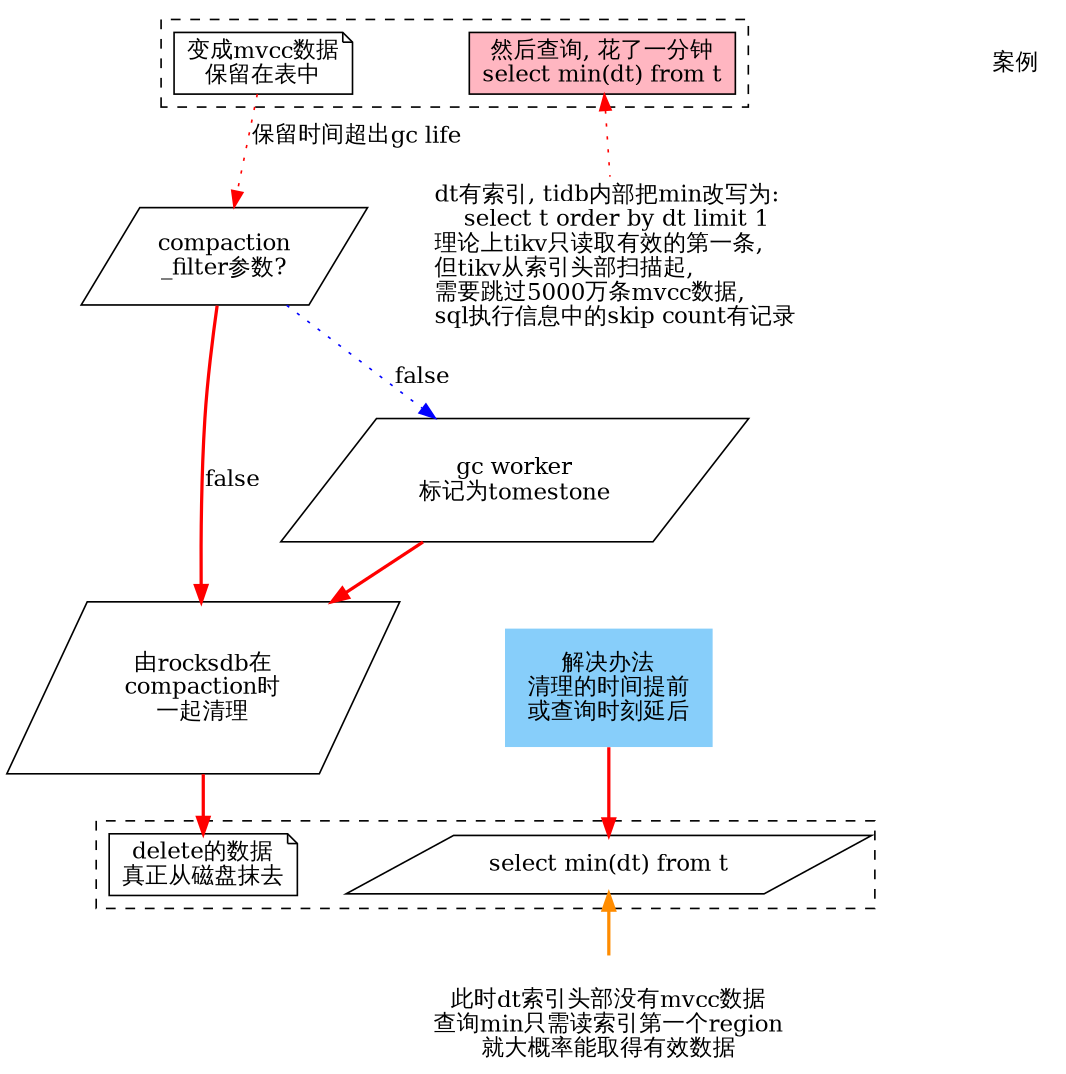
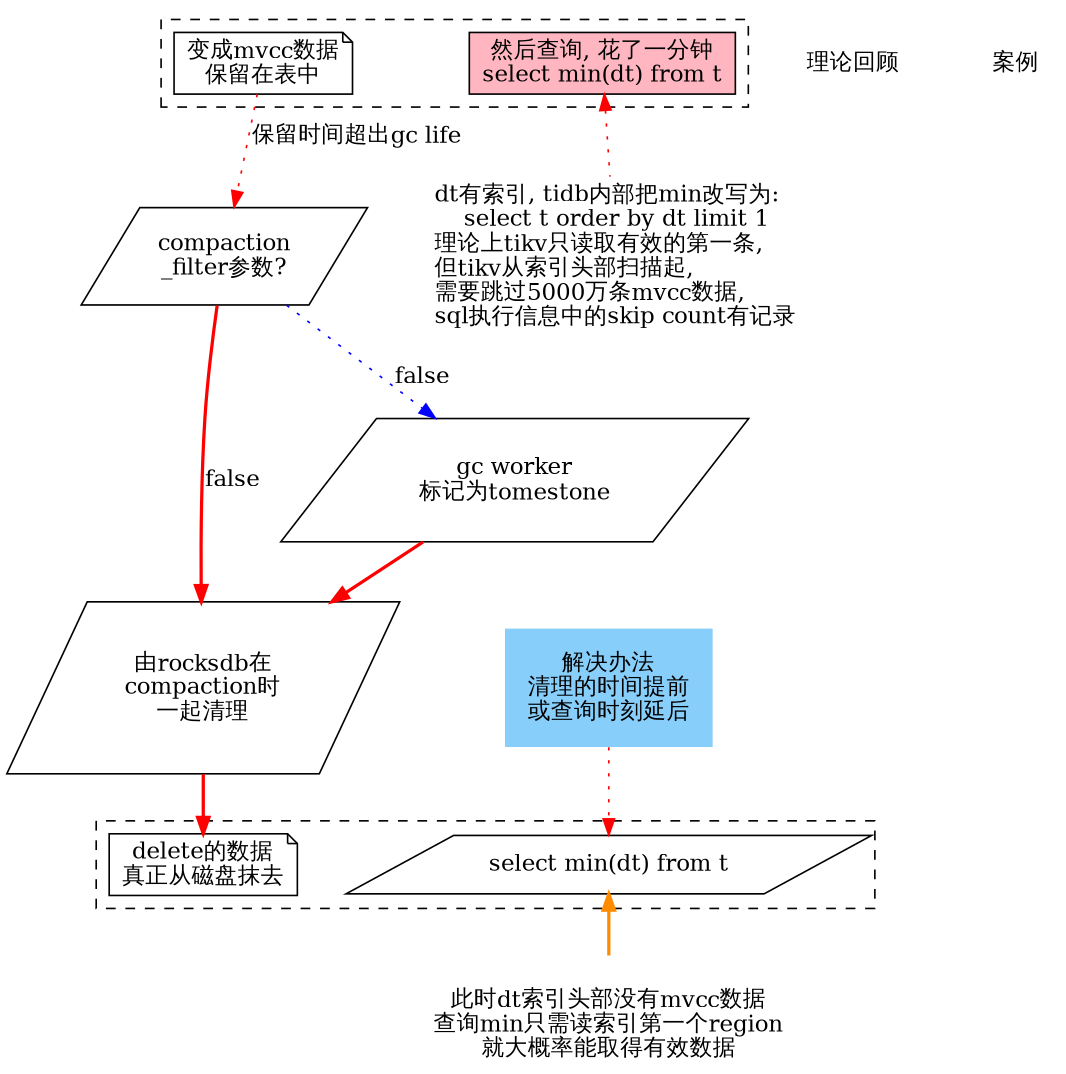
node "理论回顾": added
edge "解决办法 清理的时间提前 或查询时刻延后" -> "select min(dt) from t": style bold -> dotted
